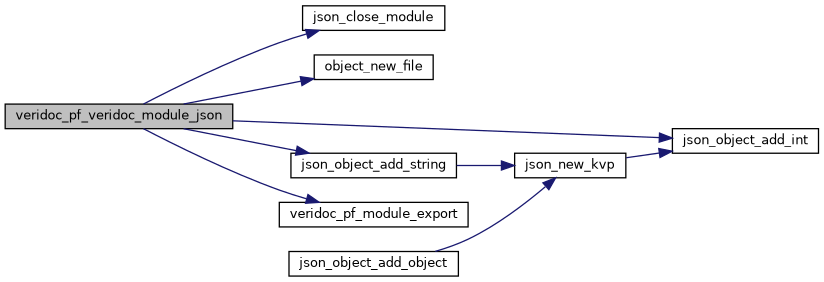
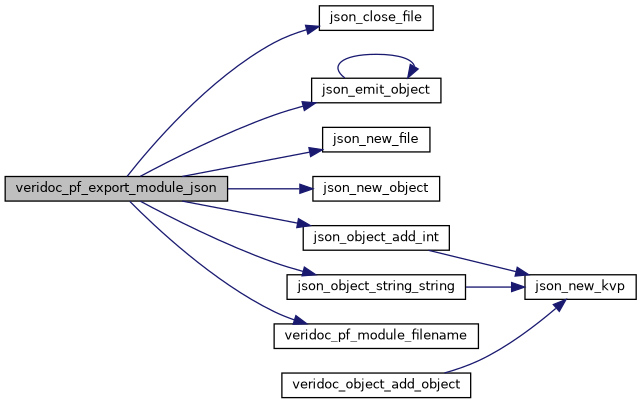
node "json_close_module": label "json_close_module" -> "json_close_file"
node "object_new_file": label "object_new_file" -> "json_new_file"
node "json_emit_object": added
node "veridoc_pf_veridoc_module_json": label "veridoc_pf_veridoc_module_json" -> "veridoc_pf_export_module_json"
edge "json_new_kvp" -> "json_object_add_int": reversed
node "json_object_add_string": label "json_object_add_string" -> "json_object_string_string"
node "json_new_object": added
node "veridoc_pf_module_export": label "veridoc_pf_module_export" -> "veridoc_pf_module_filename"
node "json_object_add_object": label "json_object_add_object" -> "veridoc_object_add_object"
